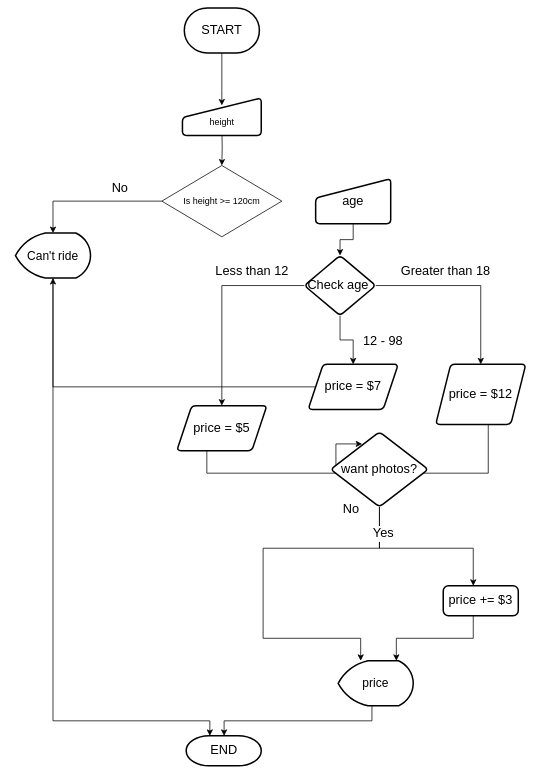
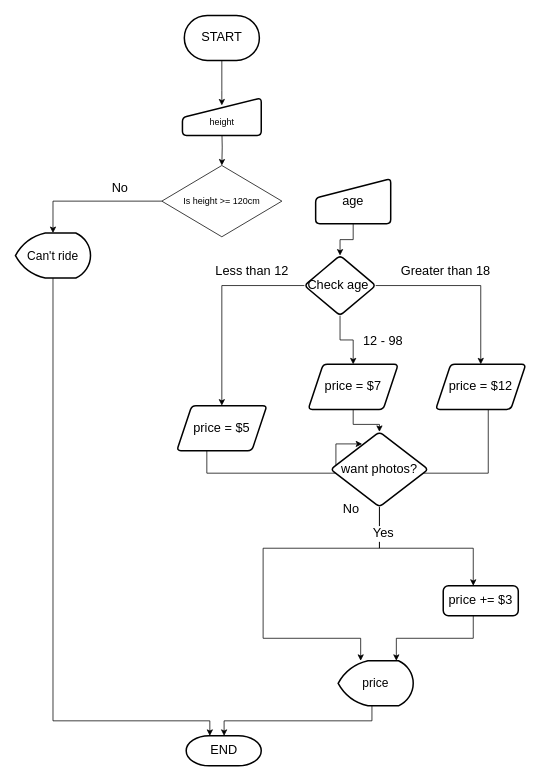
node "START": moved (222, 30) -> (222, 38)
edge "price = $7" -> "Can't ride": now "price = $7" -> "want photos?"
node "price = $12": size 90x60 -> 90x45
